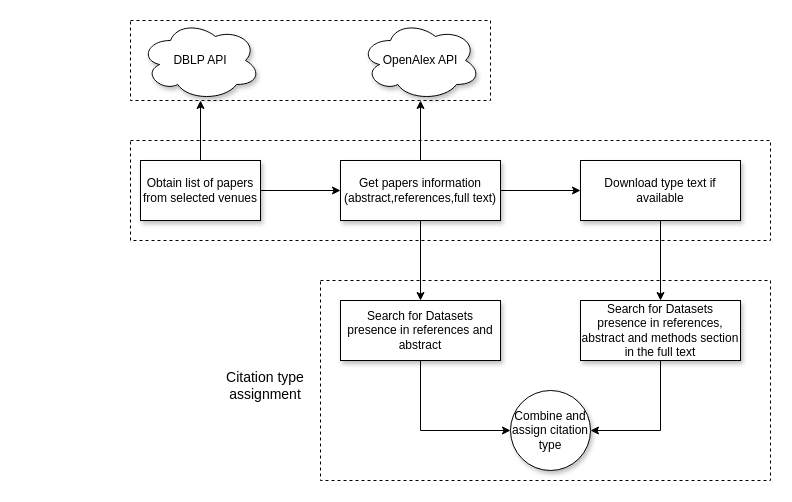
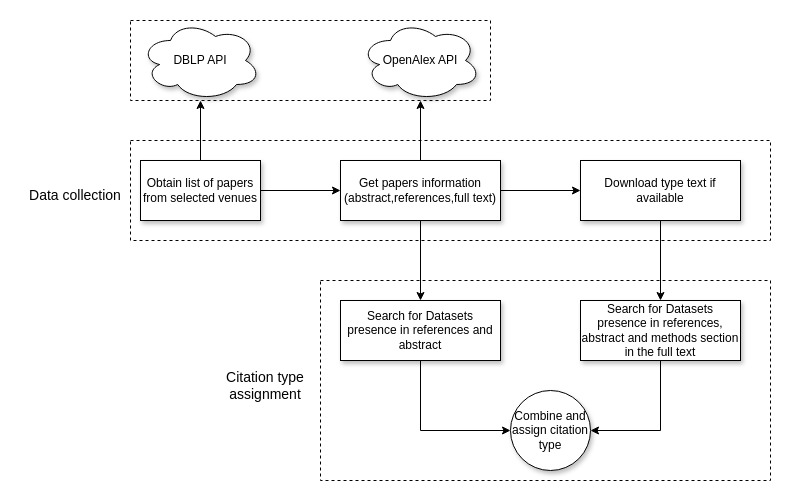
node "Data collection": added
